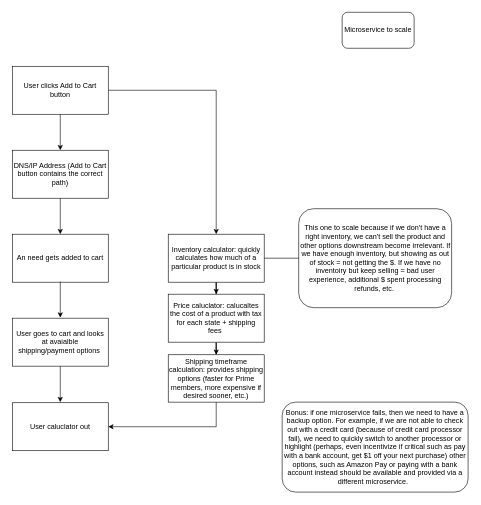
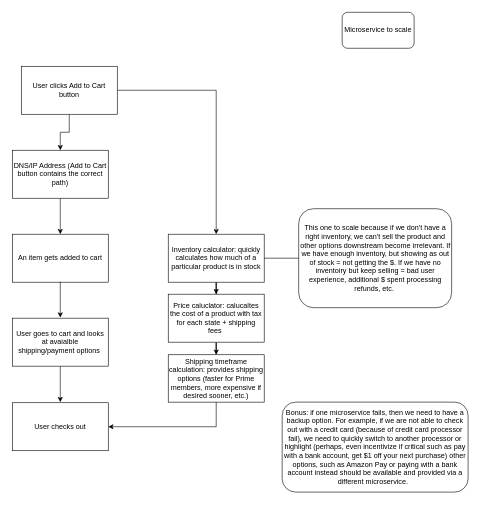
node "User clicks Add to Cart button": moved (60, 90) -> (69, 90)
node "An need gets added to cart": label "An need gets added to cart" -> "An item gets added to cart"
node "User caluclator out": label "User caluclator out" -> "User checks out"
